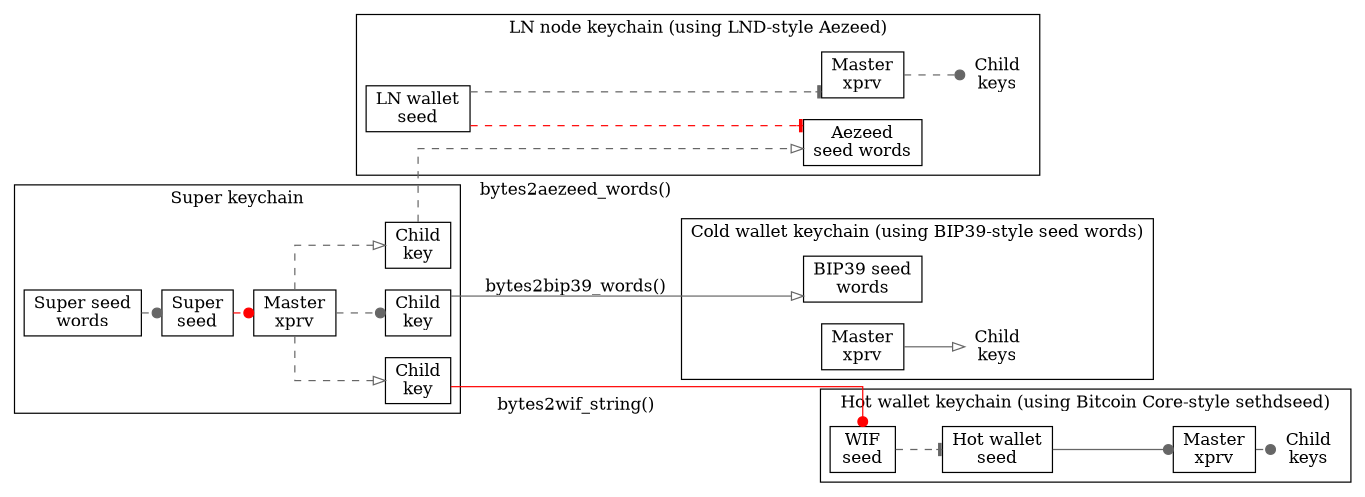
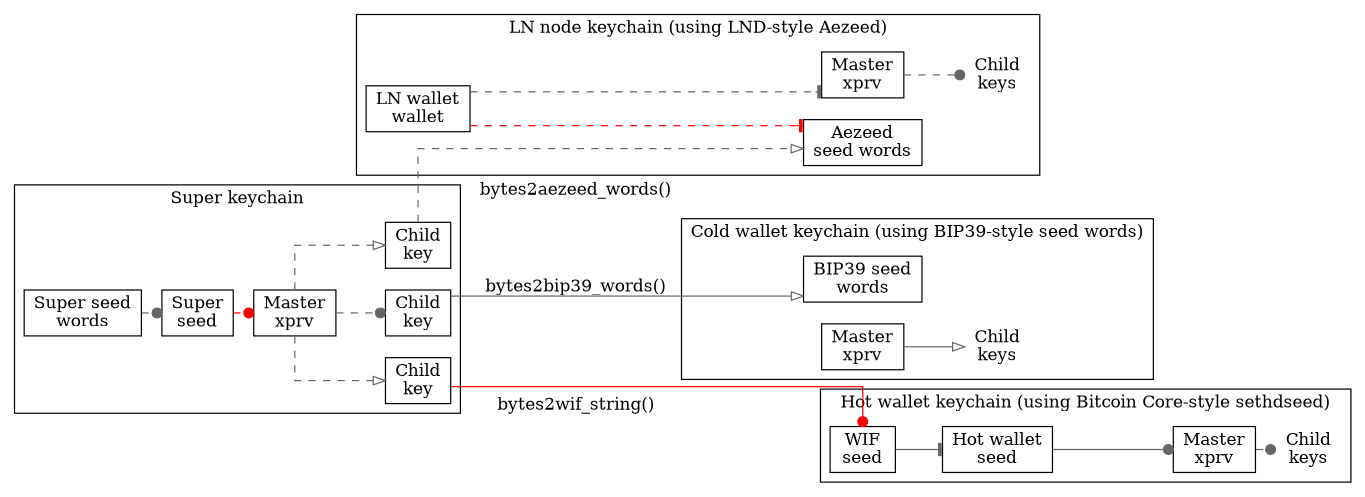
node "LN wallet seed": label "LN wallet seed" -> "LN wallet wallet"
edge "WIF seed" -> "Hot wallet seed": style dashed -> solid
